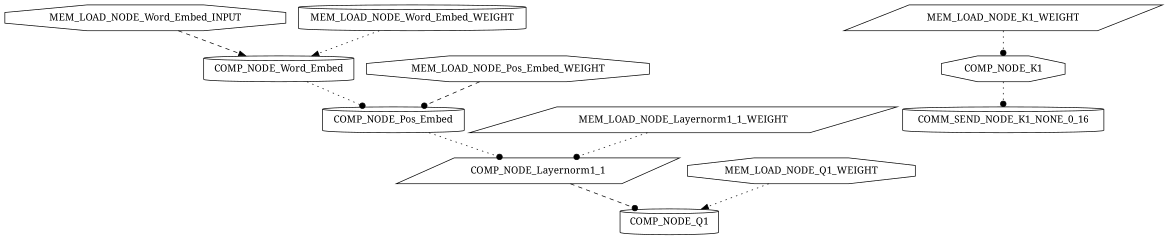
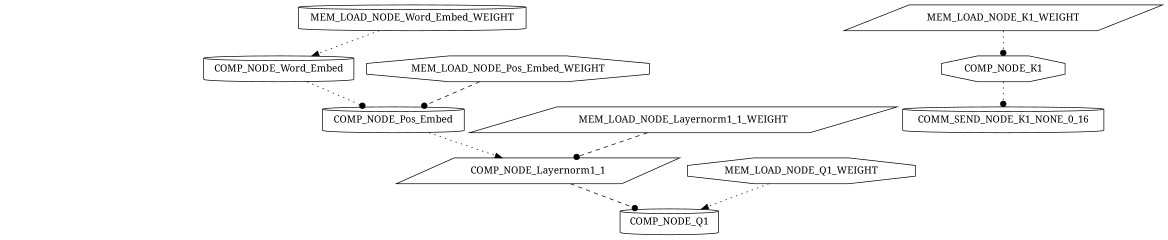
node "MEM_LOAD_NODE_Word_Embed_INPUT": removed
edge "COMP_NODE_Pos_Embed" -> "COMP_NODE_Layernorm1_1": arrowhead dot -> normal
edge "MEM_LOAD_NODE_Layernorm1_1_WEIGHT" -> "COMP_NODE_Layernorm1_1": style dotted -> dashed
